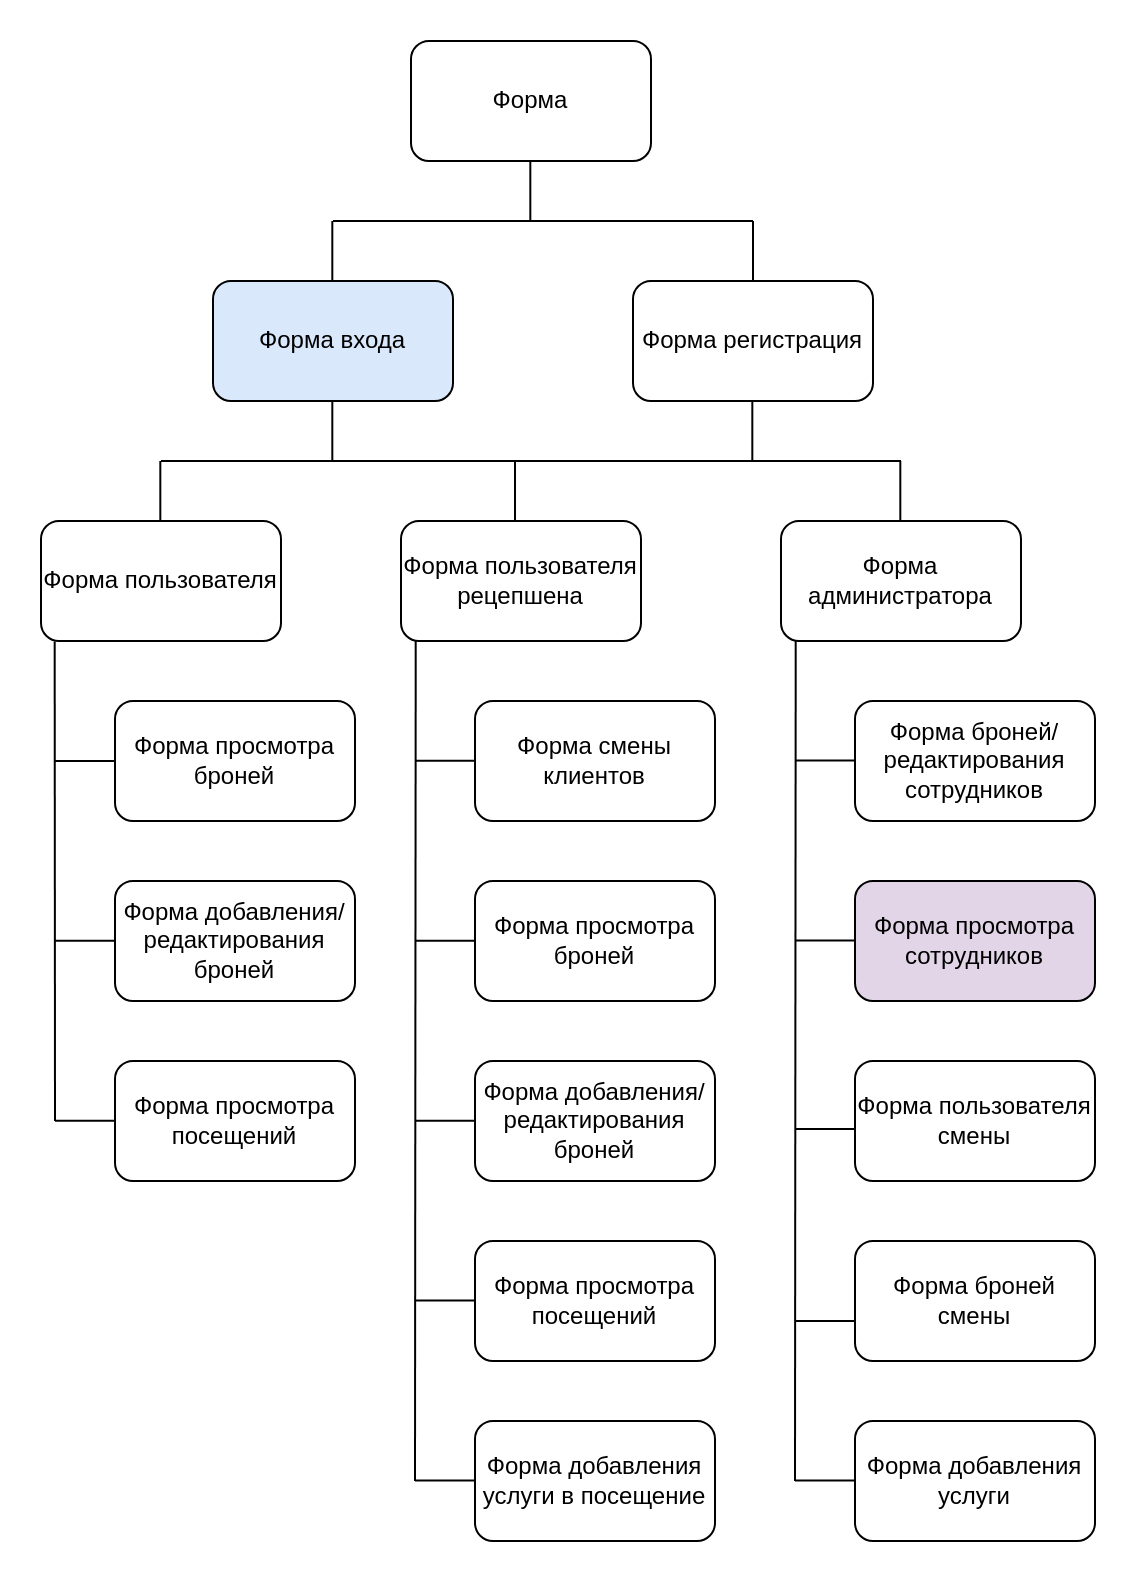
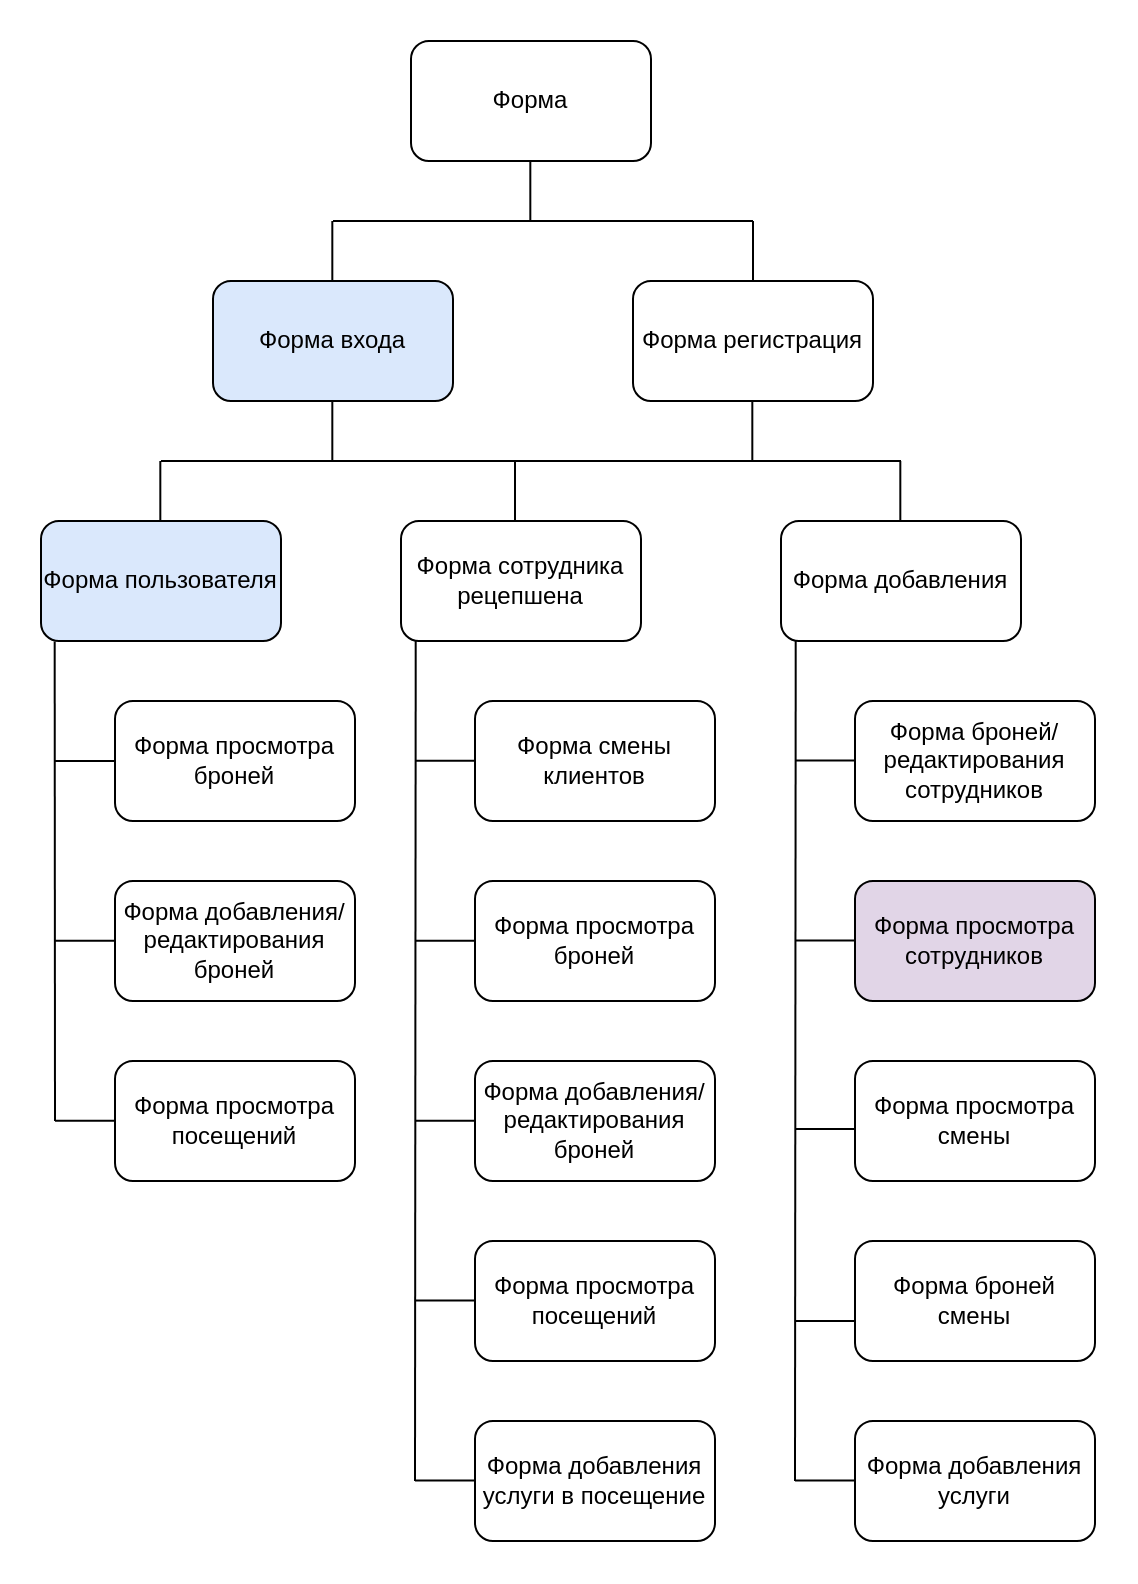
node "Форма пользователя": fillcolor #ffffff -> #dae8fc
node "Форма пользователя рецепшена": label "Форма пользователя рецепшена" -> "Форма сотрудника рецепшена"
node "Форма администратора": label "Форма администратора" -> "Форма добавления"
node "Форма пользователя смены": label "Форма пользователя смены" -> "Форма просмотра смены"
